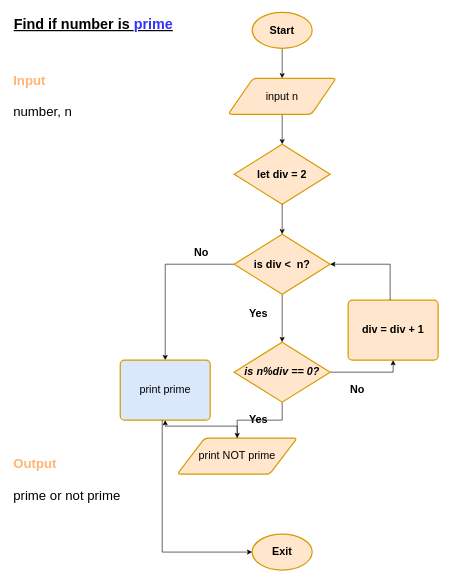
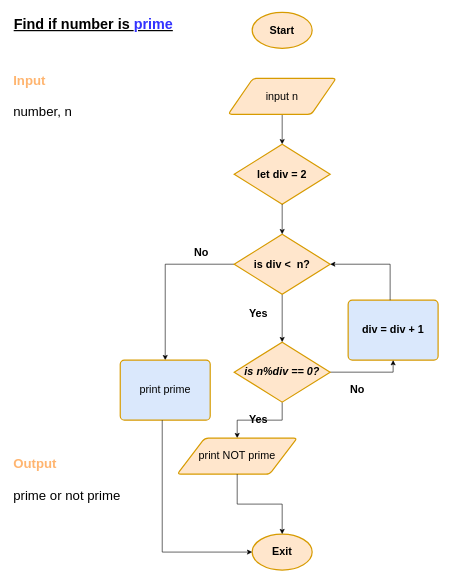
edge "Start" -> "input n": removed
node "div = div + 1": fillcolor #ffe6cc -> #dae8fc
edge "print NOT prime" -> "print prime": now "print NOT prime" -> "Exit"
